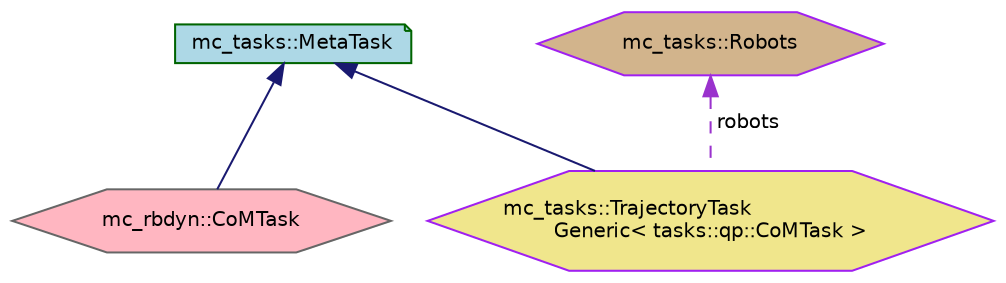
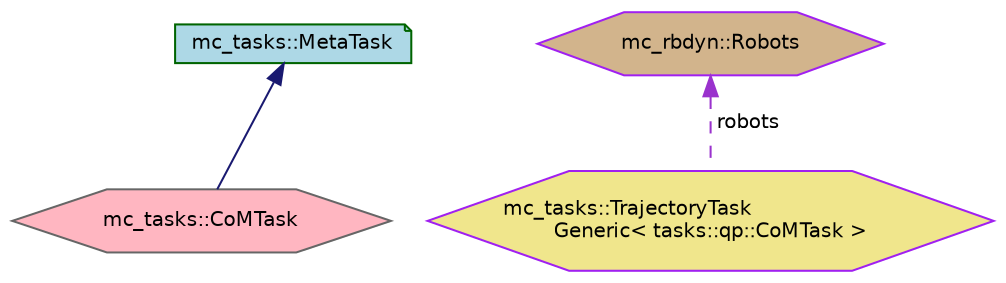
node "mc_tasks::Robots": label "mc_tasks::Robots" -> "mc_rbdyn::Robots"
edge "mc_tasks::TrajectoryTask Generic< tasks::qp::CoMTask >" -> "mc_tasks::MetaTask": removed
node "mc_rbdyn::CoMTask": label "mc_rbdyn::CoMTask" -> "mc_tasks::CoMTask"
